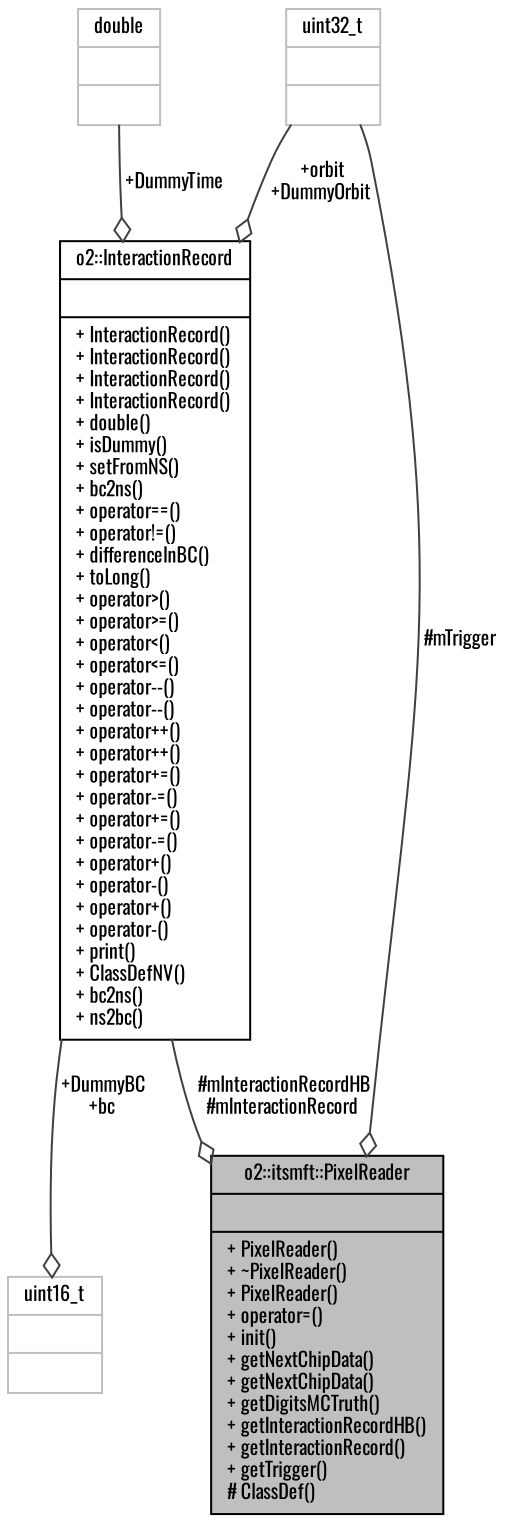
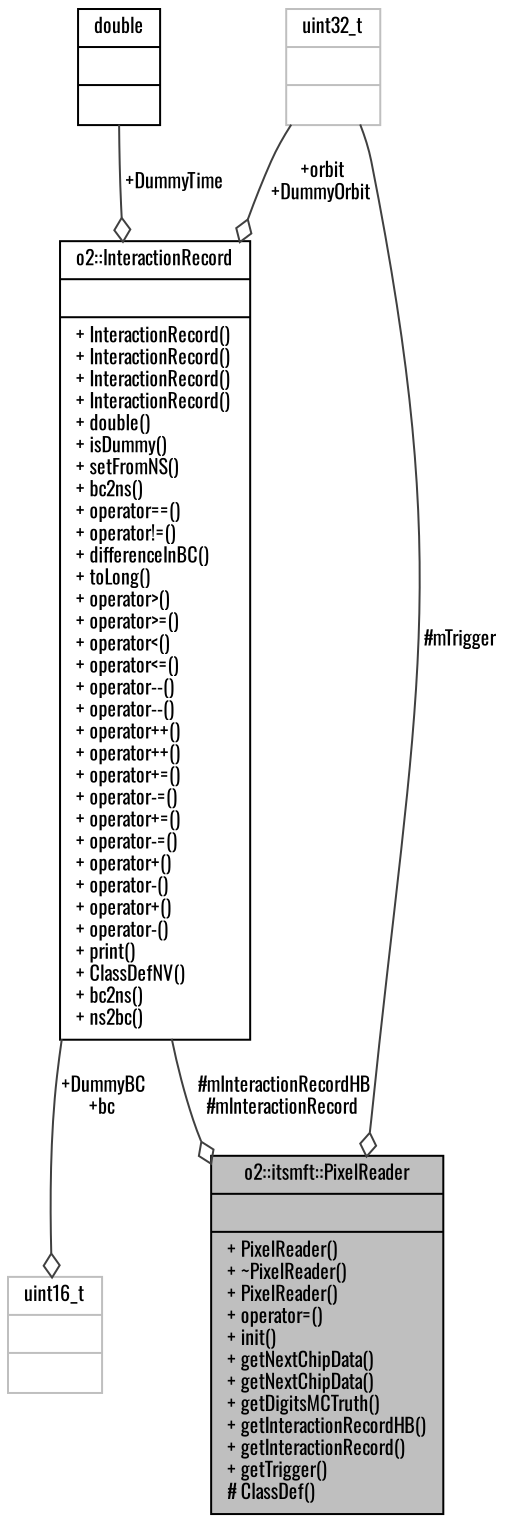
node "double": color grey75 -> black
